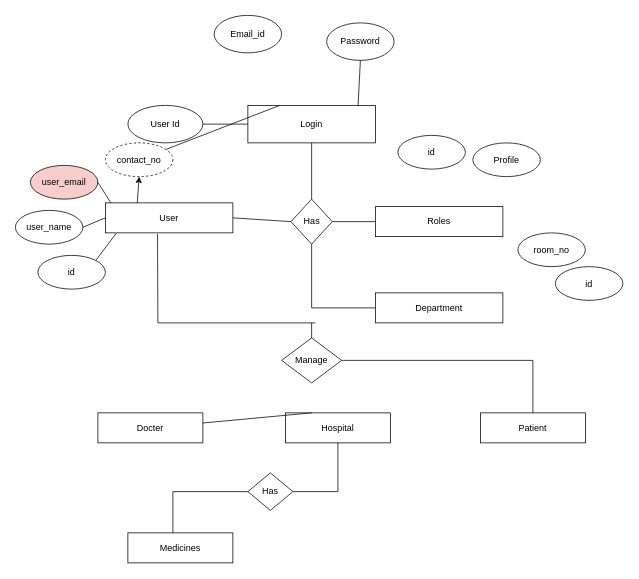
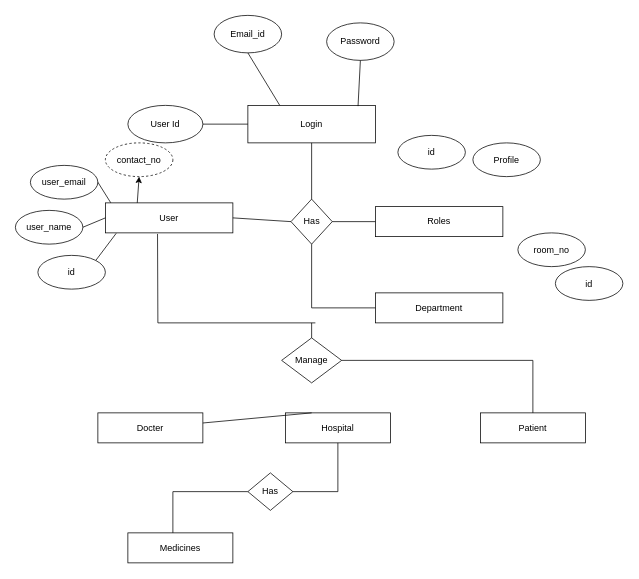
edge "Login" -- "contact_no": now "Login" -- "Email_id"
node "user_email": fillcolor #f8cecc -> #ffffff
